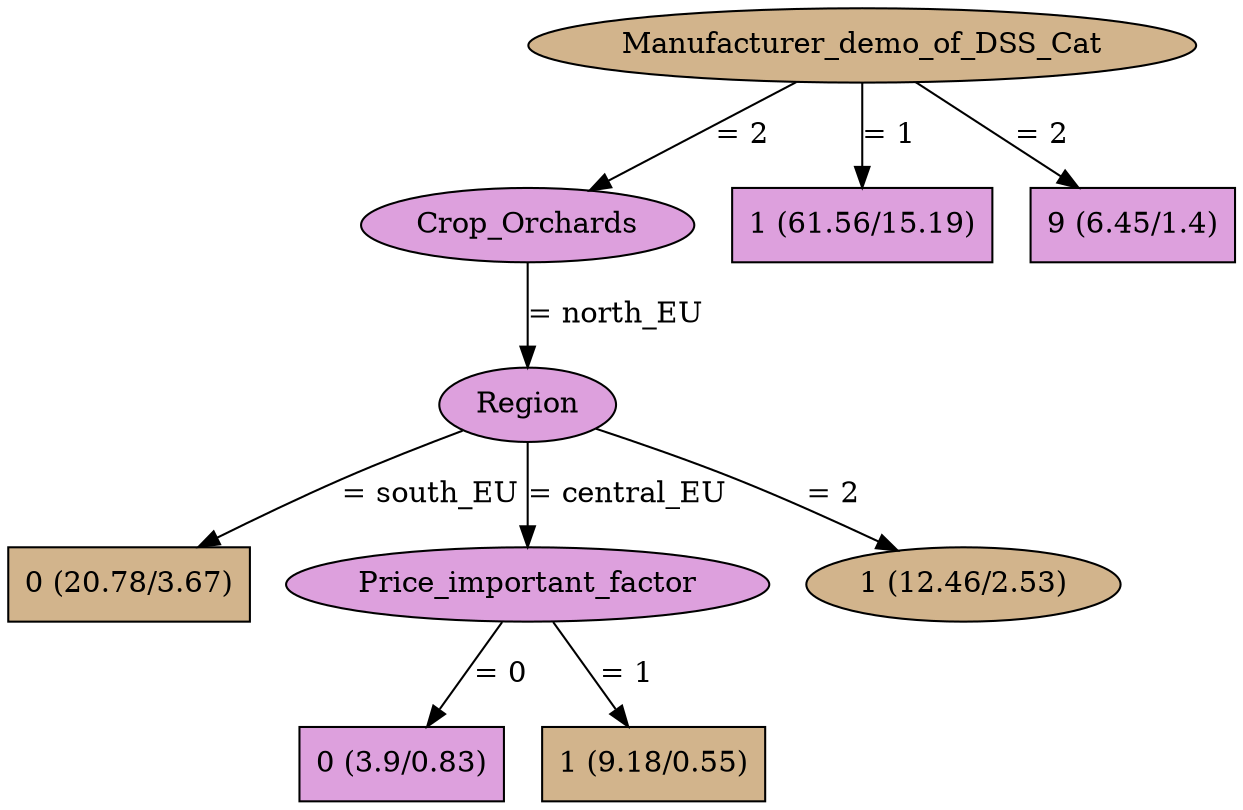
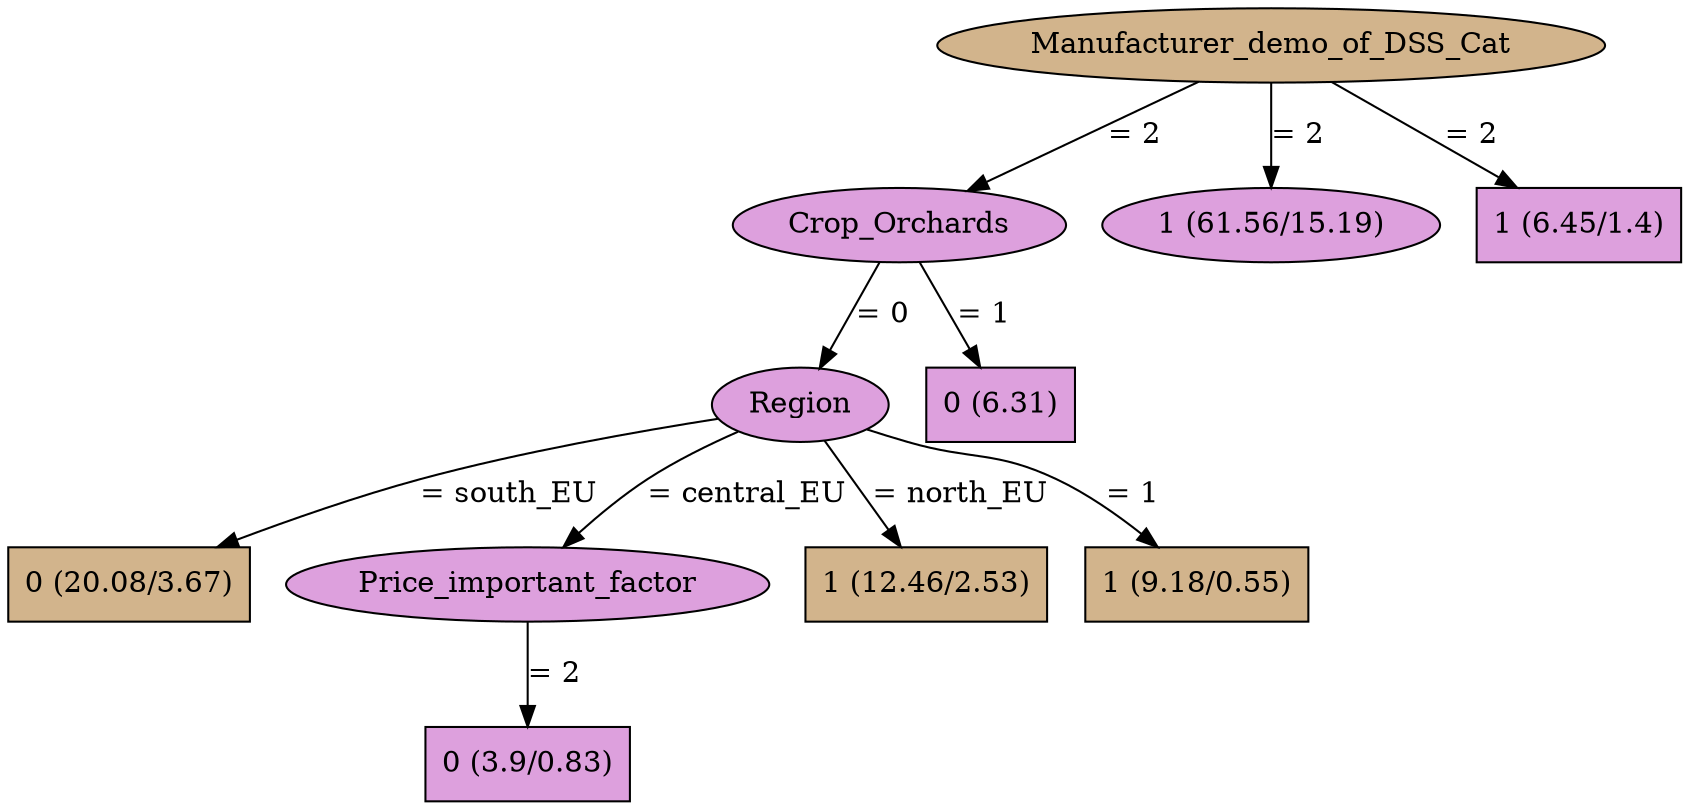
edge "Manufacturer_demo_of_DSS_Cat" -> "1 (61.56/15.19)": label "= 1" -> "= 2"
node "1 (61.56/15.19)": shape box -> ellipse
node "9 (6.45/1.4)": label "9 (6.45/1.4)" -> "1 (6.45/1.4)"
edge "Crop_Orchards" -> "Region": label "= north_EU" -> "= 0"
node "0 (6.31)": added
edge "Region" -> "1 (12.46/2.53)": label "= 2" -> "= north_EU"
node "0 (20.78/3.67)": label "0 (20.78/3.67)" -> "0 (20.08/3.67)"
node "1 (12.46/2.53)": shape ellipse -> box
edge "Price_important_factor" -> "1 (9.18/0.55)": now "Region" -> "1 (9.18/0.55)"
edge "Price_important_factor" -> "0 (3.9/0.83)": label "= 0" -> "= 2"
